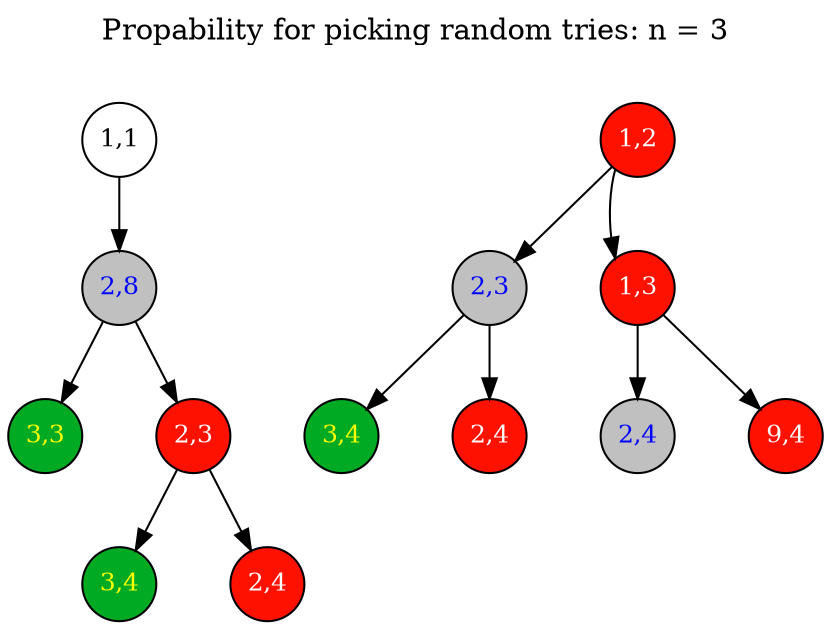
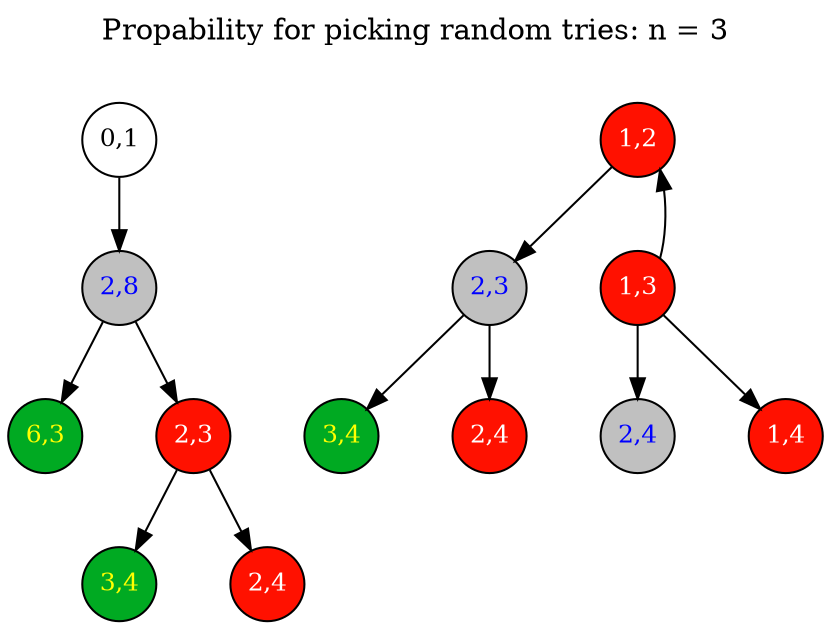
node "1,1": label "1,1" -> "0,1"
edge "1,2" -> "1,3": reversed
node "3,3": label "3,3" -> "6,3"
node "9,4": label "9,4" -> "1,4"
